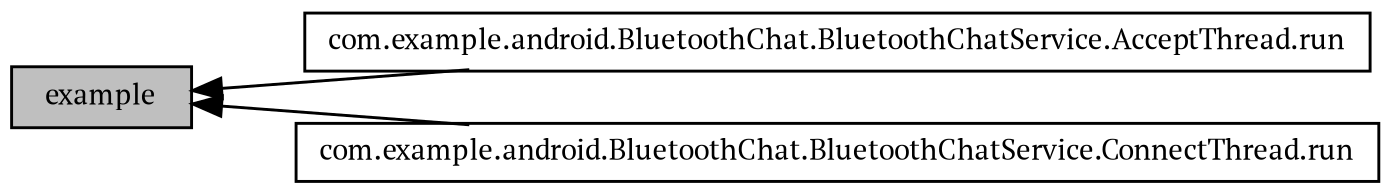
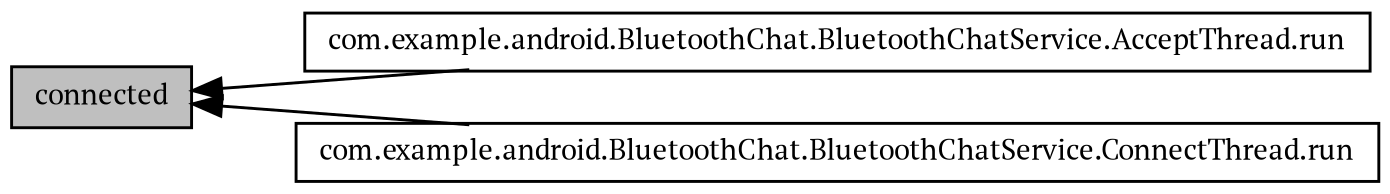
node "example": label "example" -> "connected"
